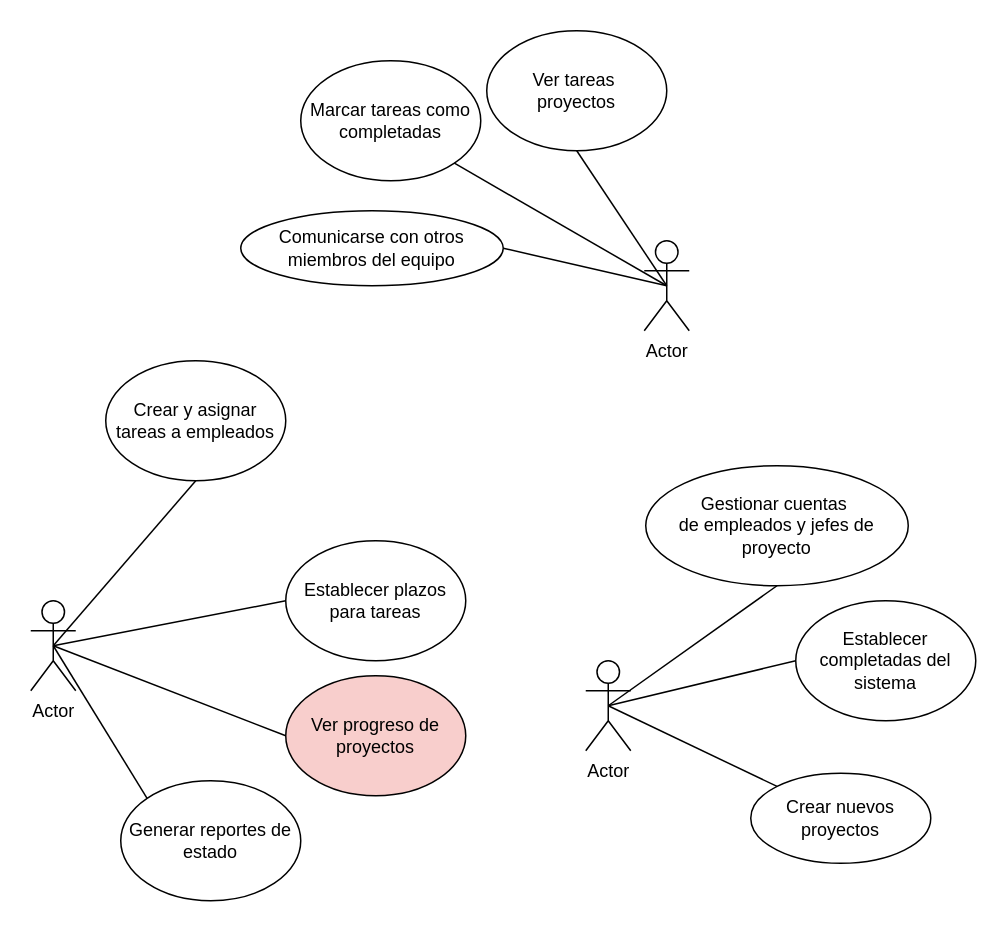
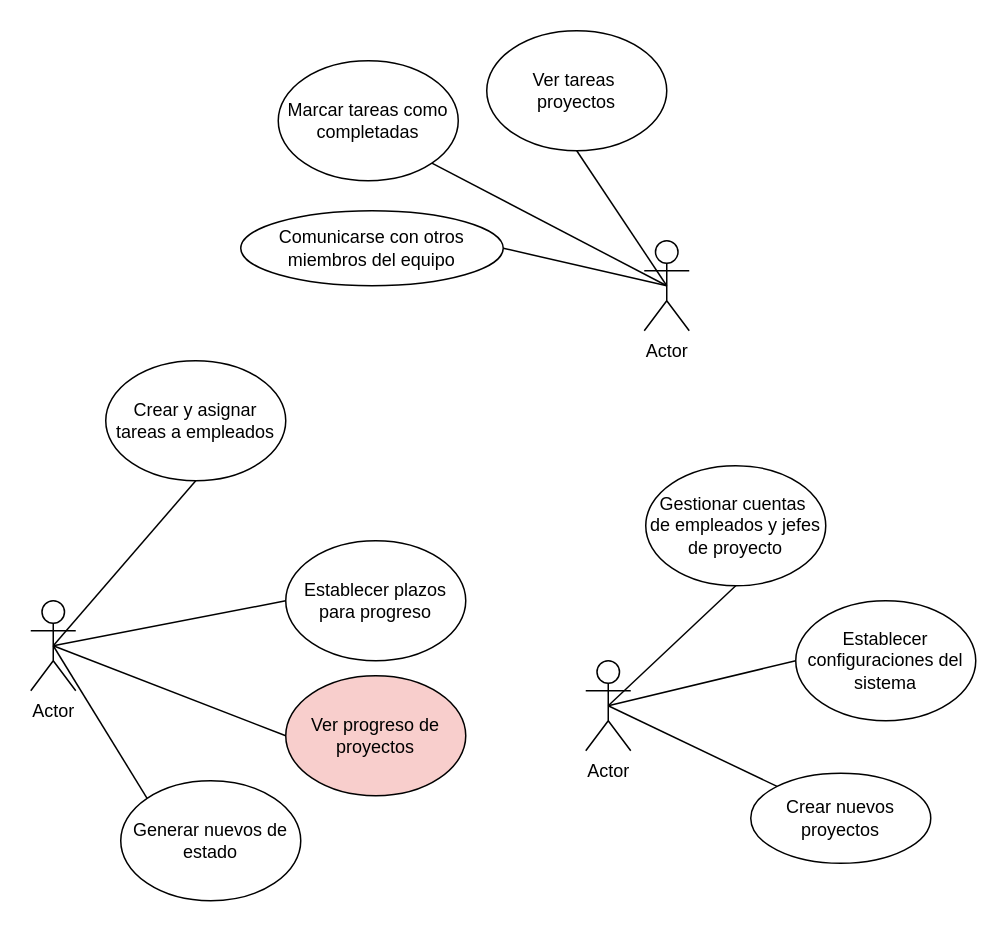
node "Marcar tareas como completadas": moved (391, 121) -> (368, 121)
node "Gestionar cuentas de empleados y jefes de proyecto": size 263x120 -> 180x120
node "Establecer plazos para tareas": label "Establecer plazos para tareas" -> "Establecer plazos para progreso"
node "Establecer completadas del sistema": label "Establecer completadas del sistema" -> "Establecer configuraciones del sistema"
node "Generar reportes de estado": label "Generar reportes de estado" -> "Generar nuevos de estado"
